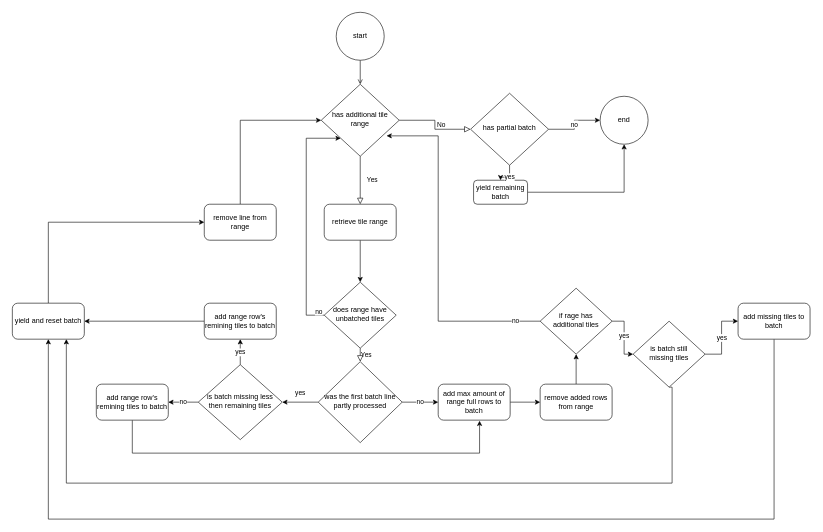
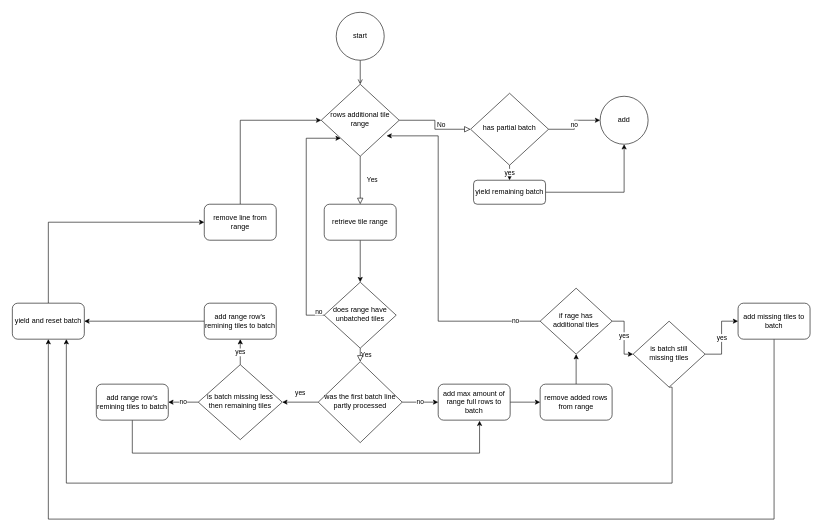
node "has additional tile range": label "has additional tile range" -> "rows additional tile range"
node "end": label "end" -> "add"
node "yield remaining batch": size 54x24 -> 72x24
